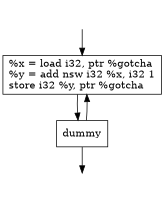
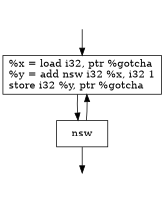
node "dummy": label "dummy" -> "nsw"
